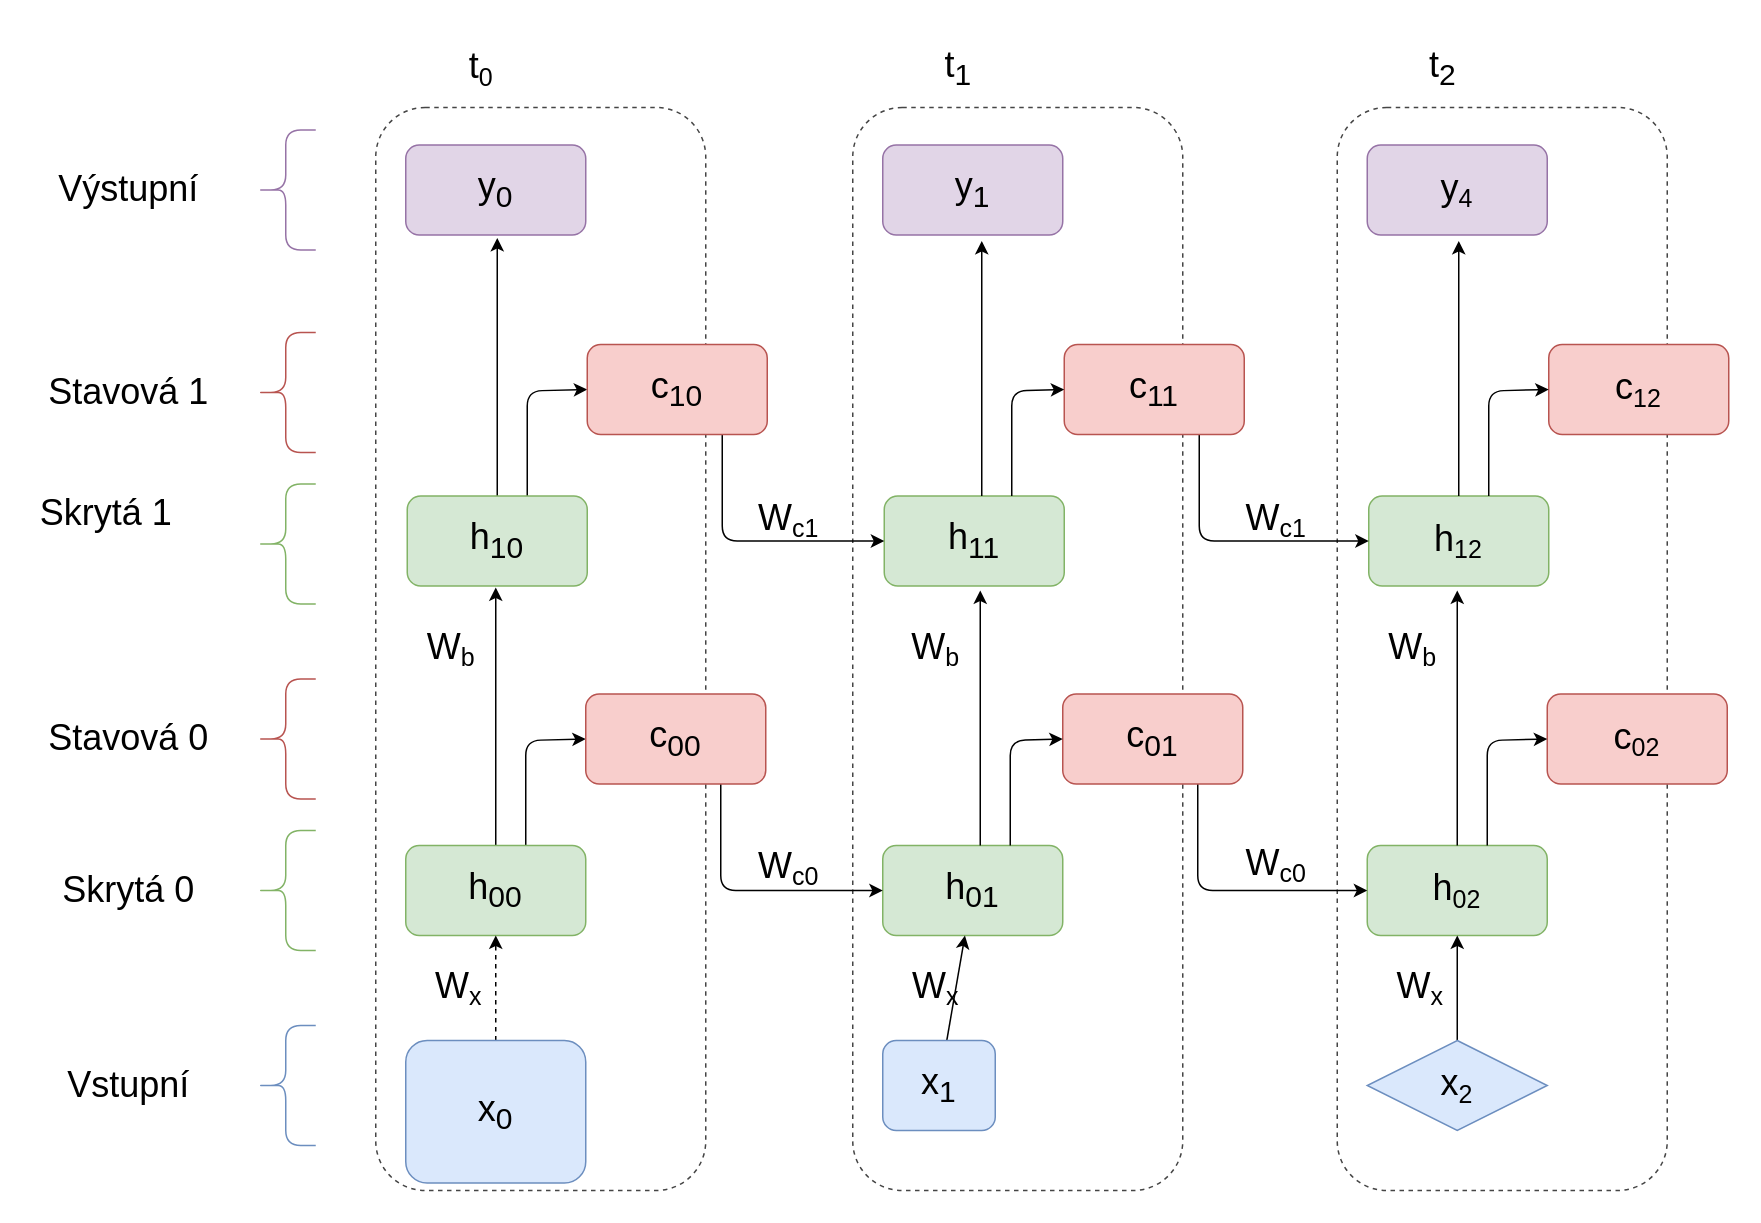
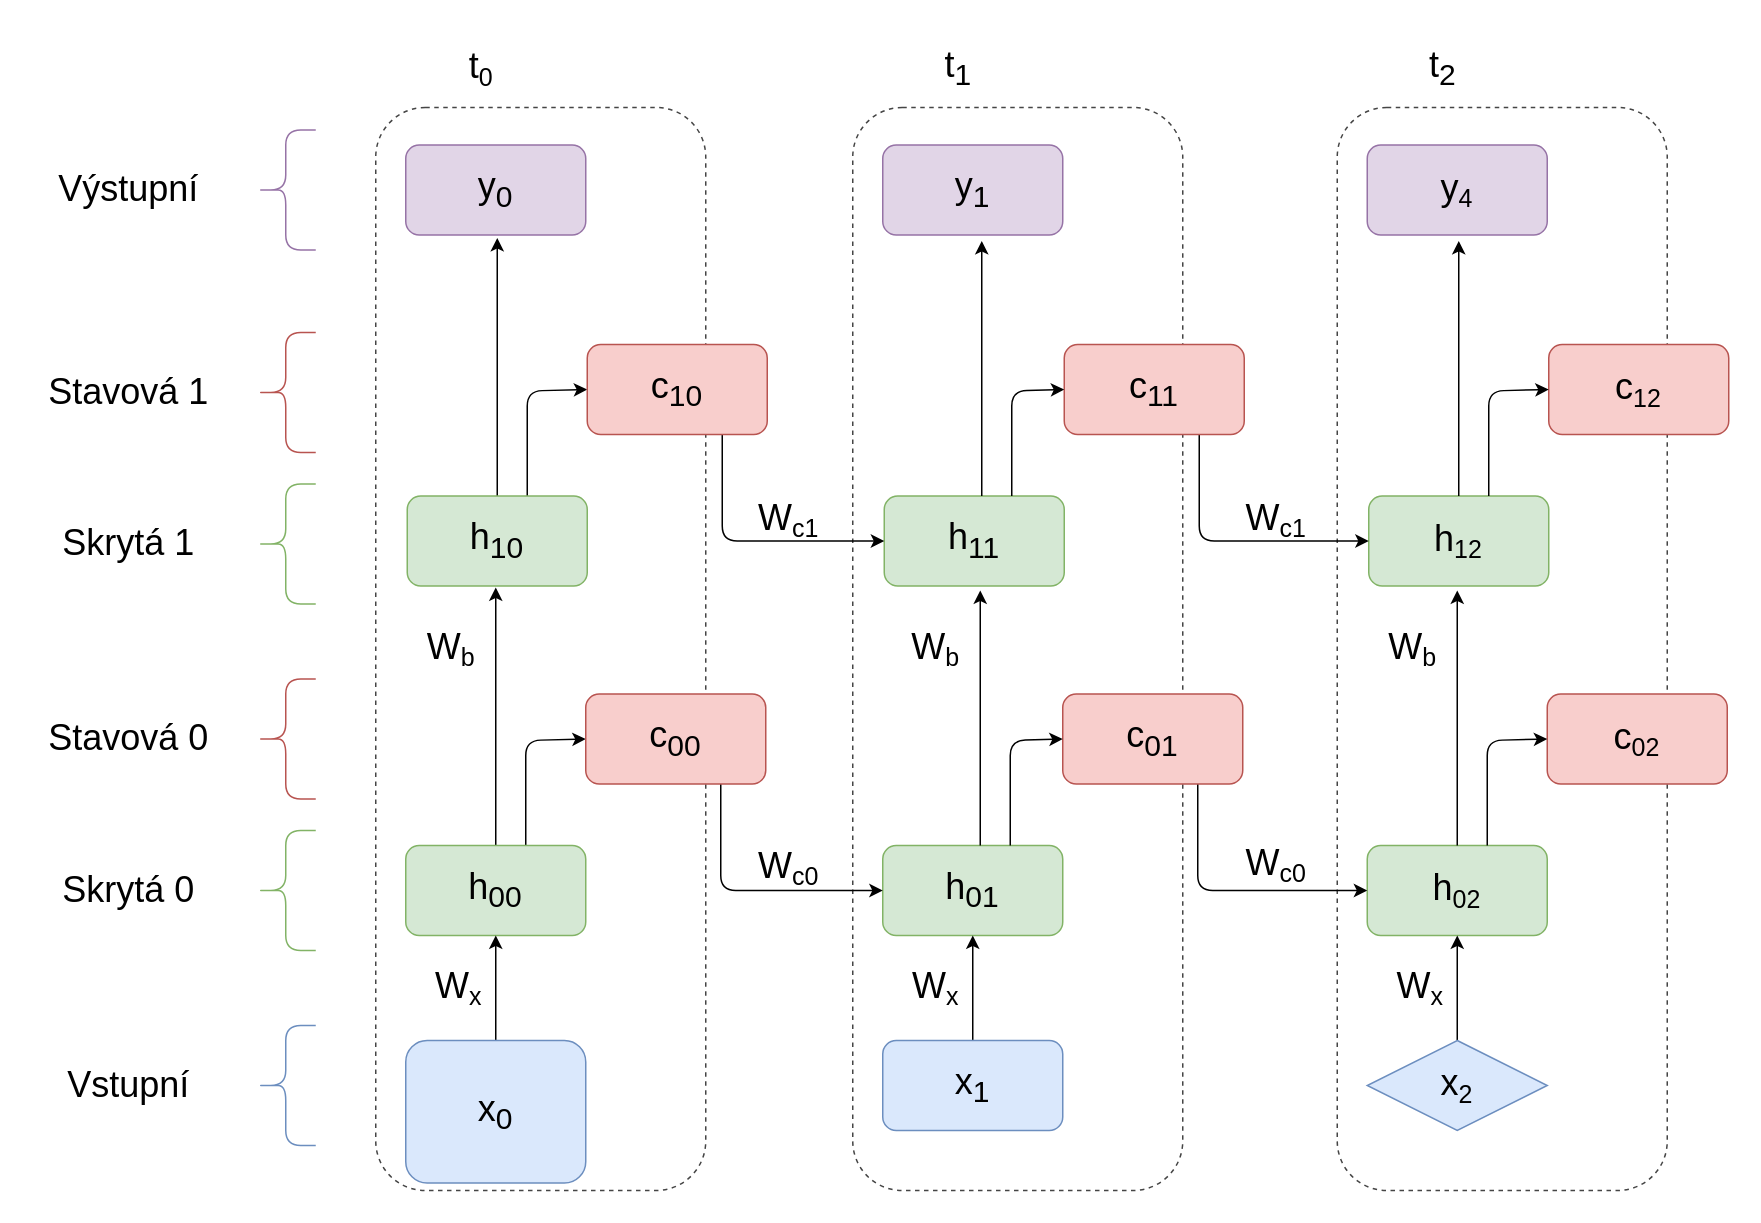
node "Skrytá 1": moved (106, 514) -> (128, 544)
edge "x0" -> "h00": style dashed -> solid
node "x1": size 113x90 -> 180x90
